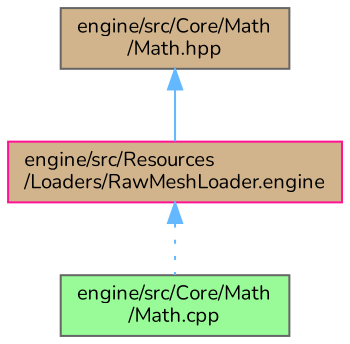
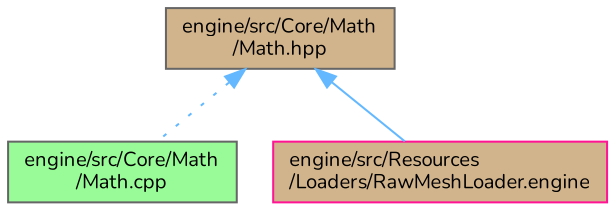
edge "engine/src/Core/Math /Math.cpp" -> "engine/src/Resources /Loaders/RawMeshLoader.engine": now "engine/src/Core/Math /Math.cpp" -> "engine/src/Core/Math /Math.hpp"
